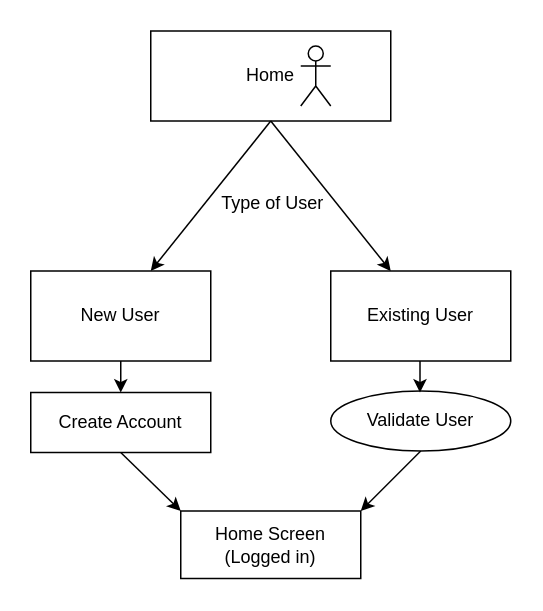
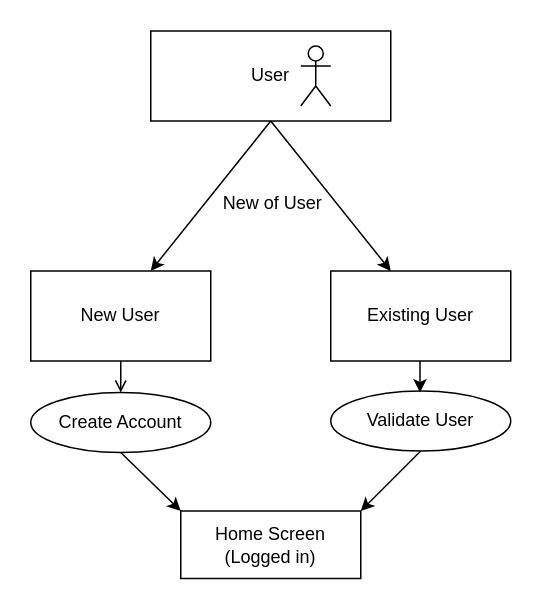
node "Home": label "Home" -> "User"
node "Type of User": label "Type of User" -> "New of User"
edge "New User" -> "Create Account": arrowhead classic -> open
node "Create Account": shape rectangle -> ellipse
